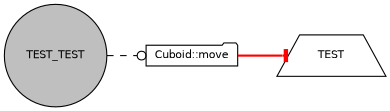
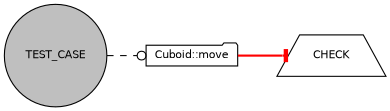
node "TEST_TEST": label "TEST_TEST" -> "TEST_CASE"
node "TEST": label "TEST" -> "CHECK"
